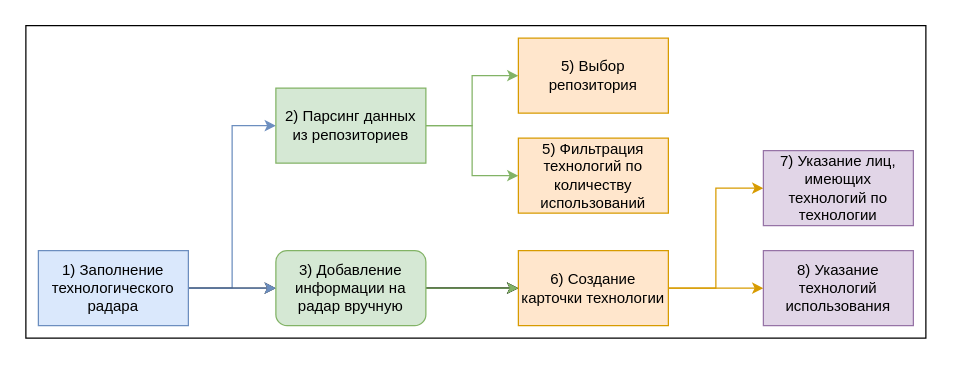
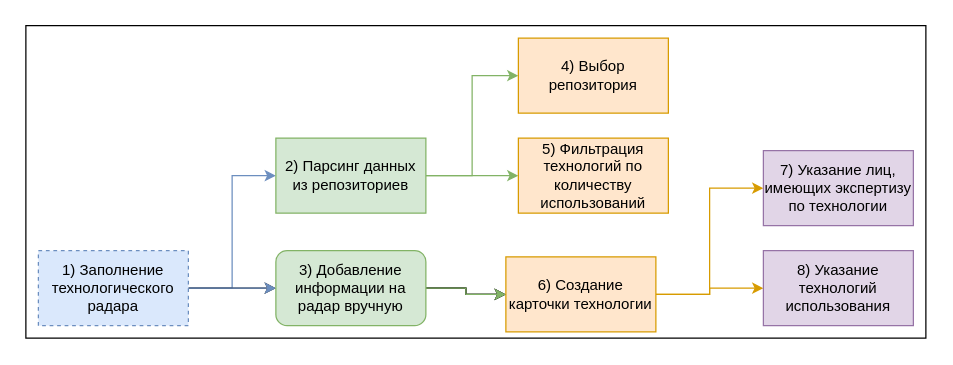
node "5) Выбор репозитория": label "5) Выбор репозитория" -> "4) Выбор репозитория"
node "2) Парсинг данных из репозиториев": moved (351, 126) -> (351, 176)
node "7) Указание лиц, имеющих технологий по технологии": label "7) Указание лиц, имеющих технологий по технологии" -> "7) Указание лиц, имеющих экспертизу по технологии"
node "1) Заполнение технологического радара": style solid -> dashed
node "6) Создание карточки технологии": moved (593, 288) -> (581, 294)
